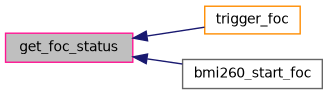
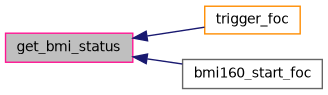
node "get_foc_status": label "get_foc_status" -> "get_bmi_status"
node "bmi260_start_foc": label "bmi260_start_foc" -> "bmi160_start_foc"
